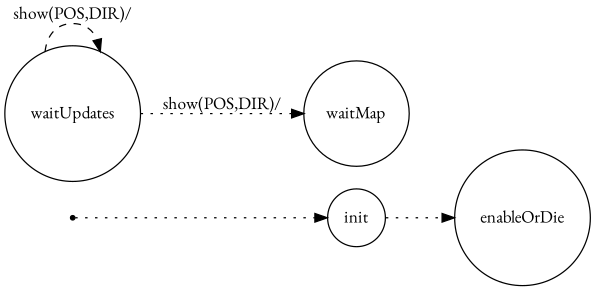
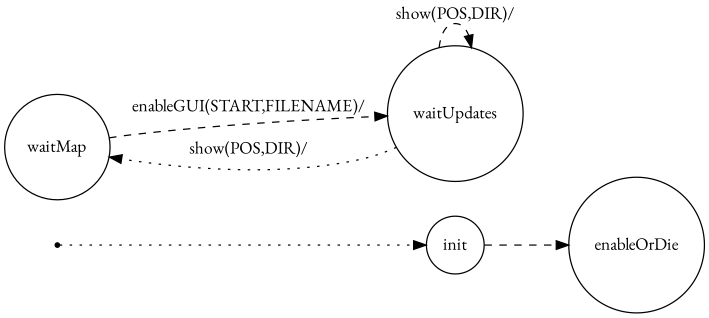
edge "waitMap" -> "waitUpdates": added, label "enableGUI(START,FILENAME)/"
edge "init" -> "enableOrDie": style dotted -> dashed
